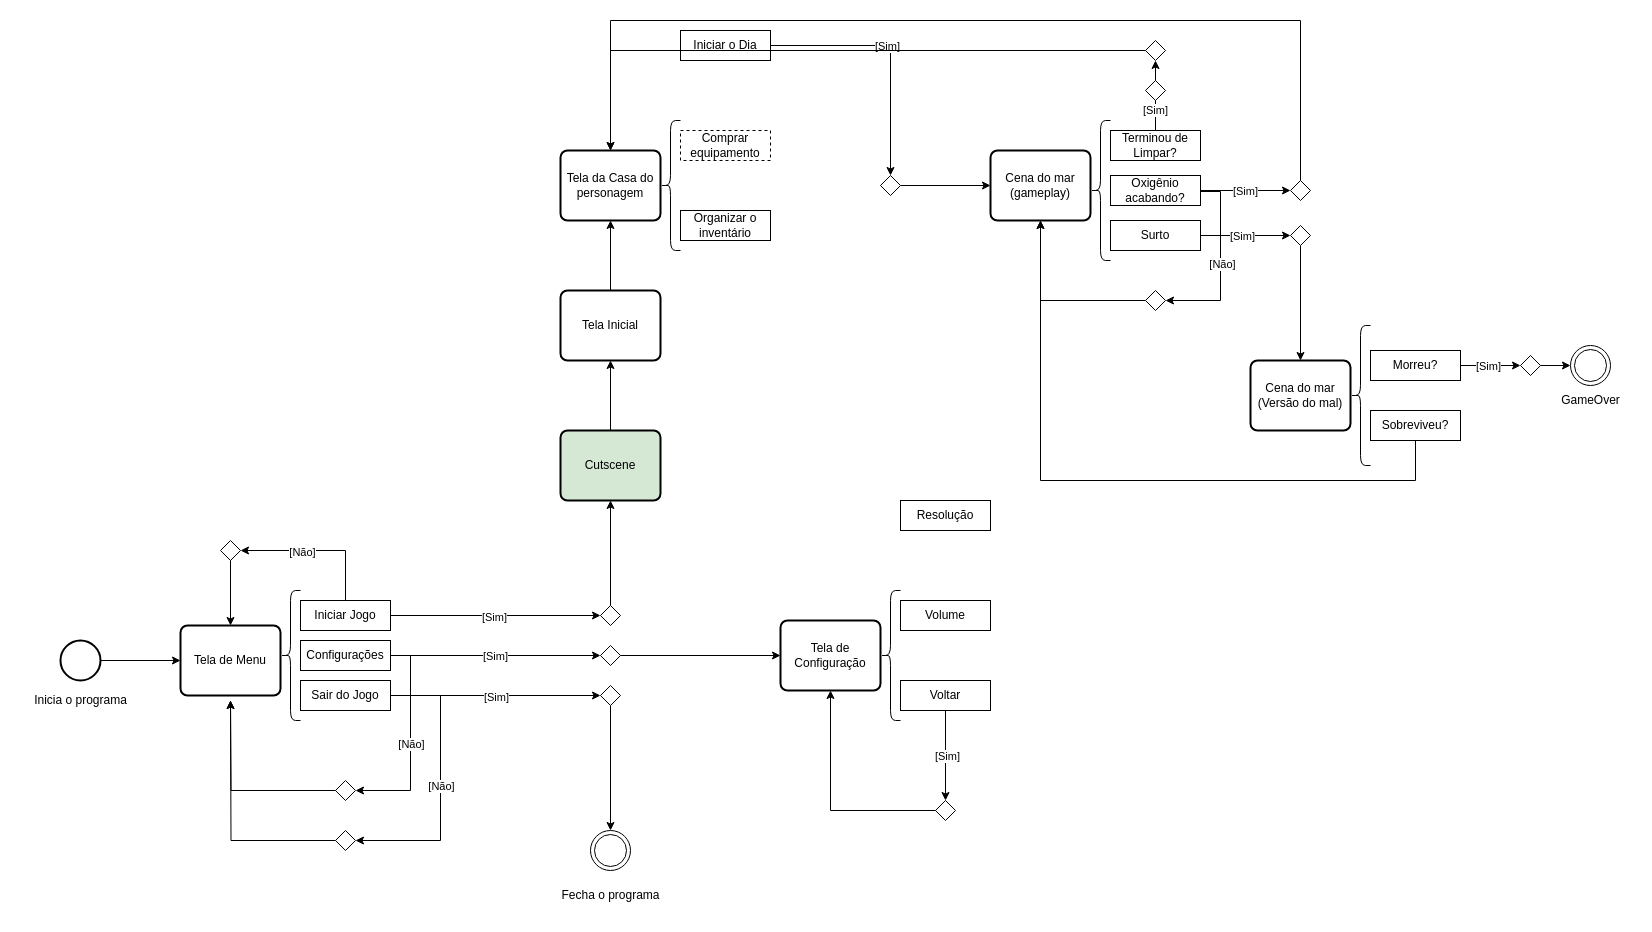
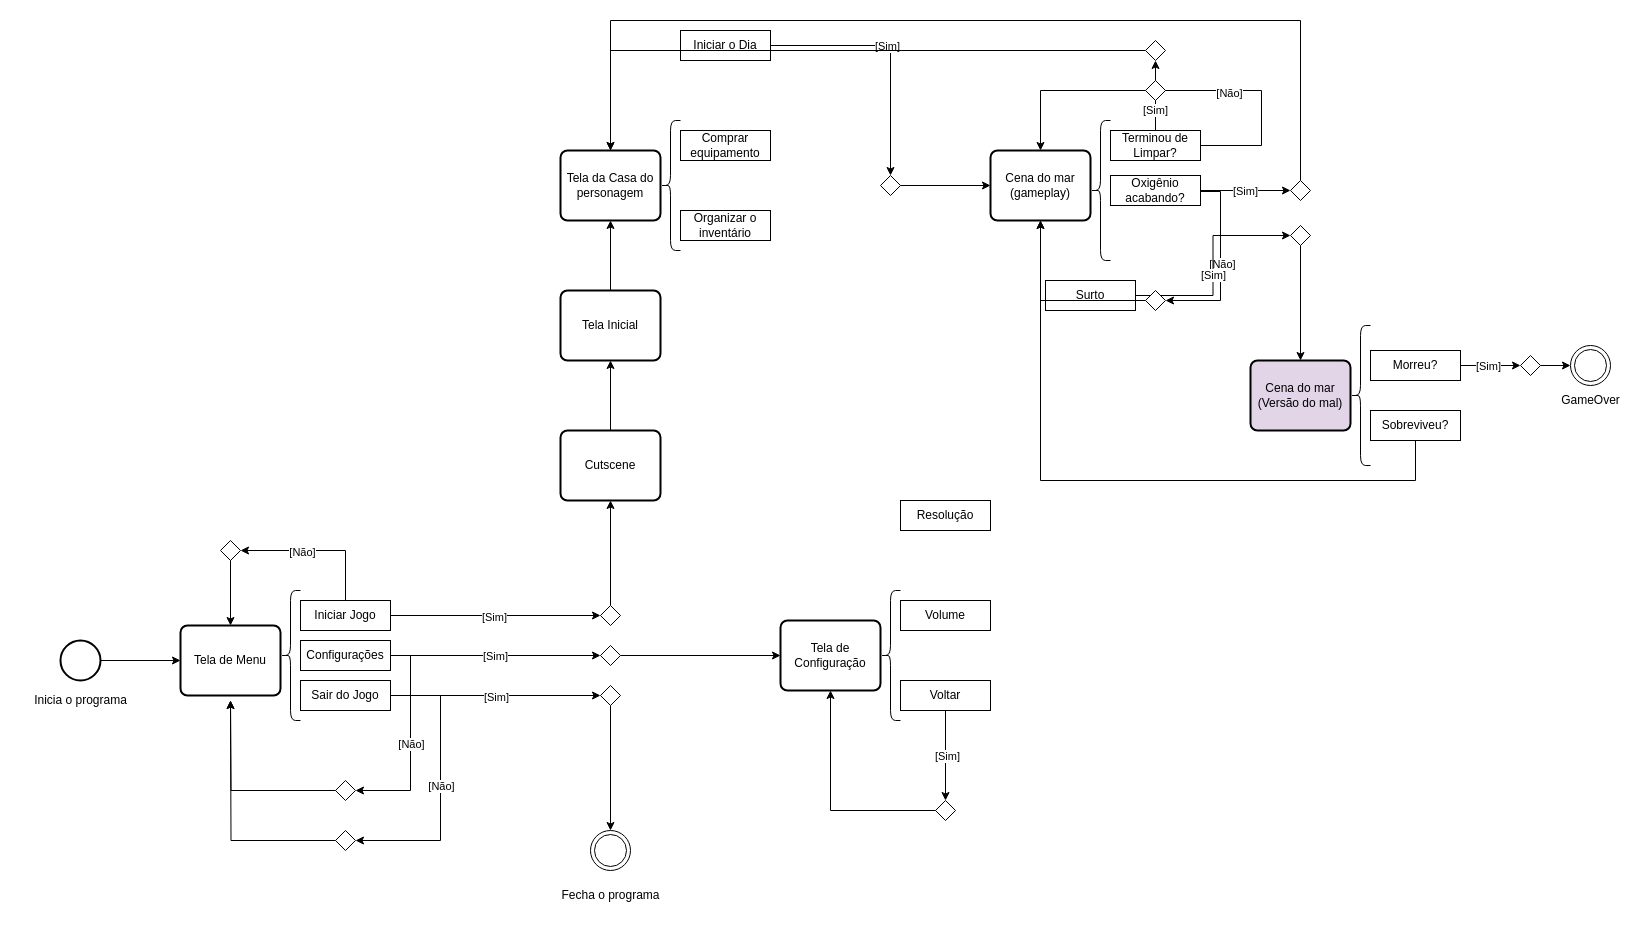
edge "Terminou de Limpar?" -> "Cena do mar (gameplay)": added, label "[Não]"
node "Comprar equipamento": style dashed -> solid
node "Surto": moved (1156, 236) -> (1091, 296)
node "Cena do mar (Versão do mal)": fillcolor #ffffff -> #e1d5e7
node "Cutscene": fillcolor #d5e8d4 -> #ffffff
